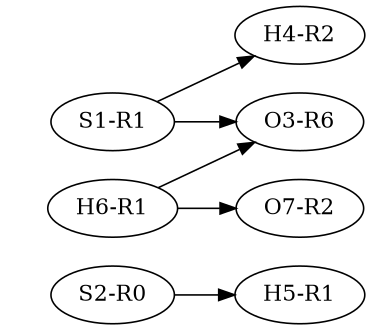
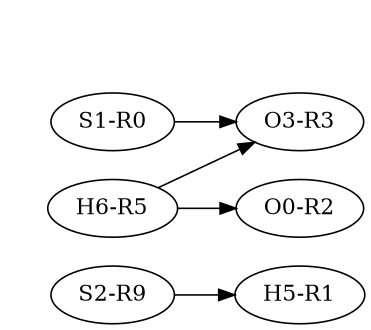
node "H4-R2": removed
node "S1-R1": label "S1-R1" -> "S1-R0"
node "O3-R6": label "O3-R6" -> "O3-R3"
node "H6-R1": label "H6-R1" -> "H6-R5"
node "O7-R2": label "O7-R2" -> "O0-R2"
node "S2-R0": label "S2-R0" -> "S2-R9"
